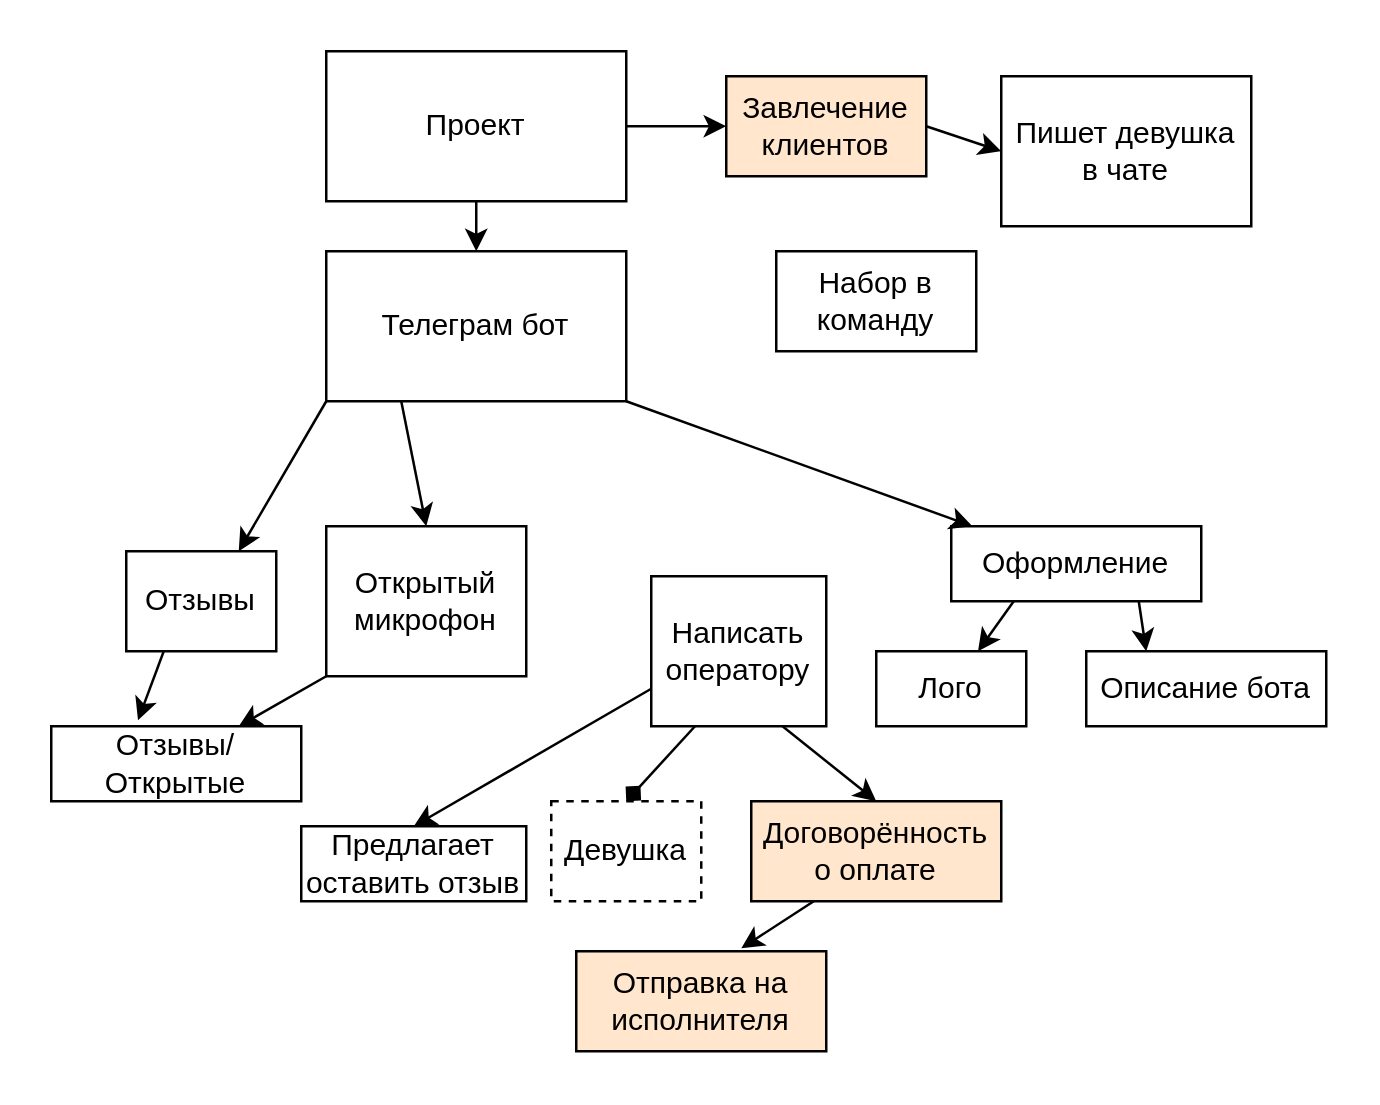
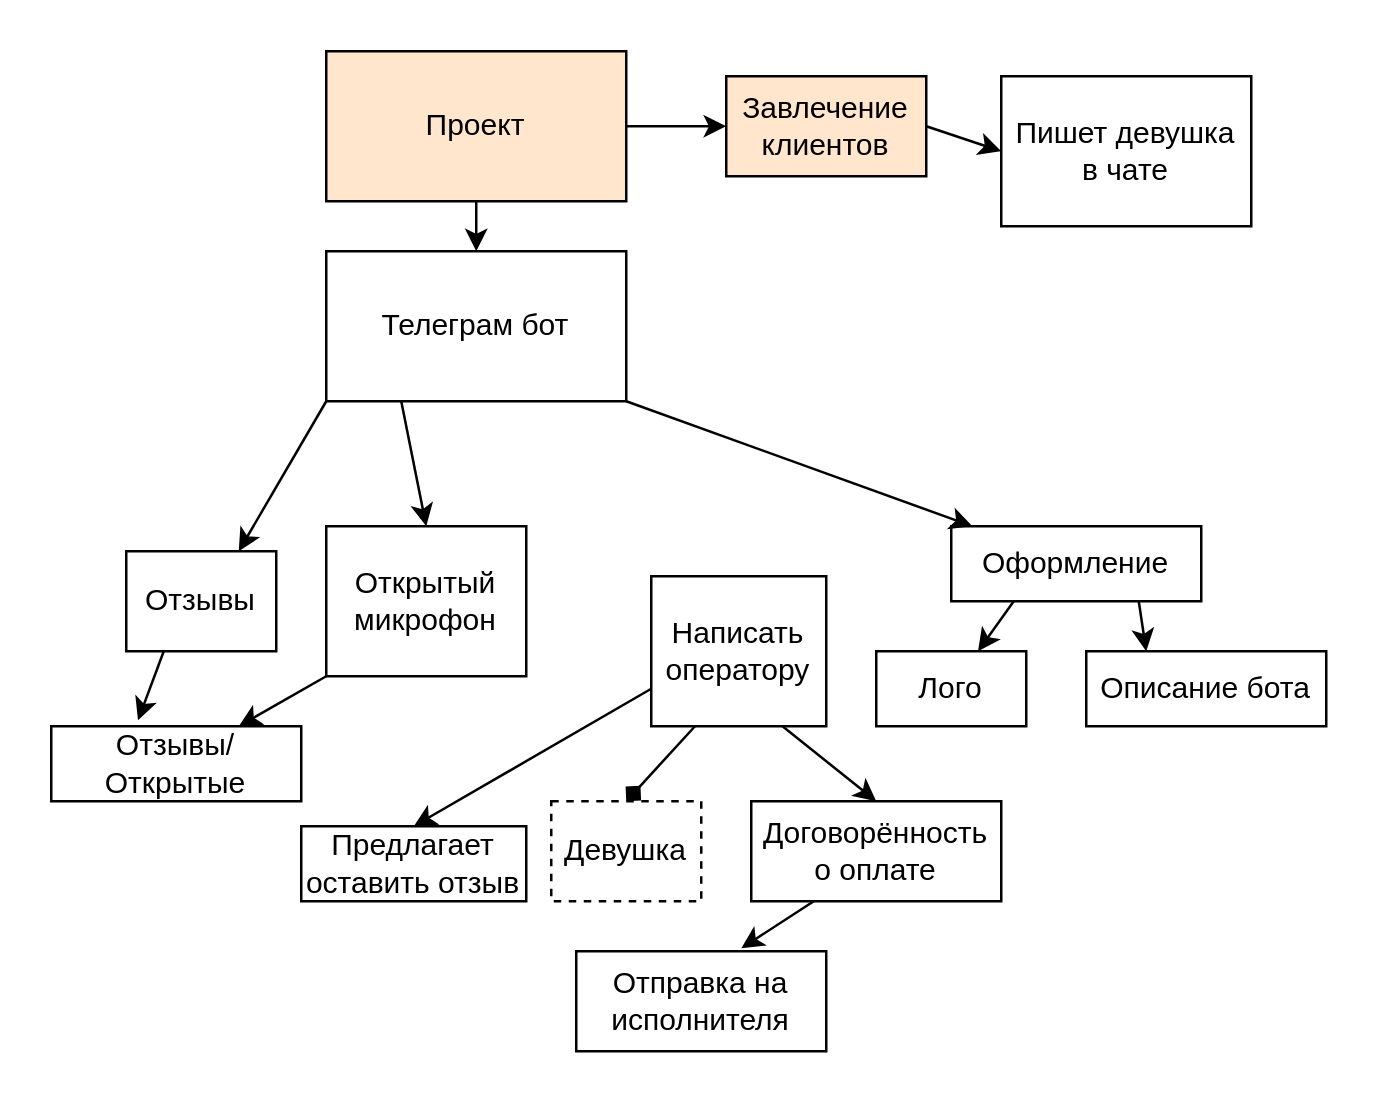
node "Проект": fillcolor #ffffff -> #ffe6cc
node "Набор в команду": removed
node "Договорённость о оплате": fillcolor #ffe6cc -> #ffffff
node "Отправка на исполнителя": fillcolor #ffe6cc -> #ffffff
